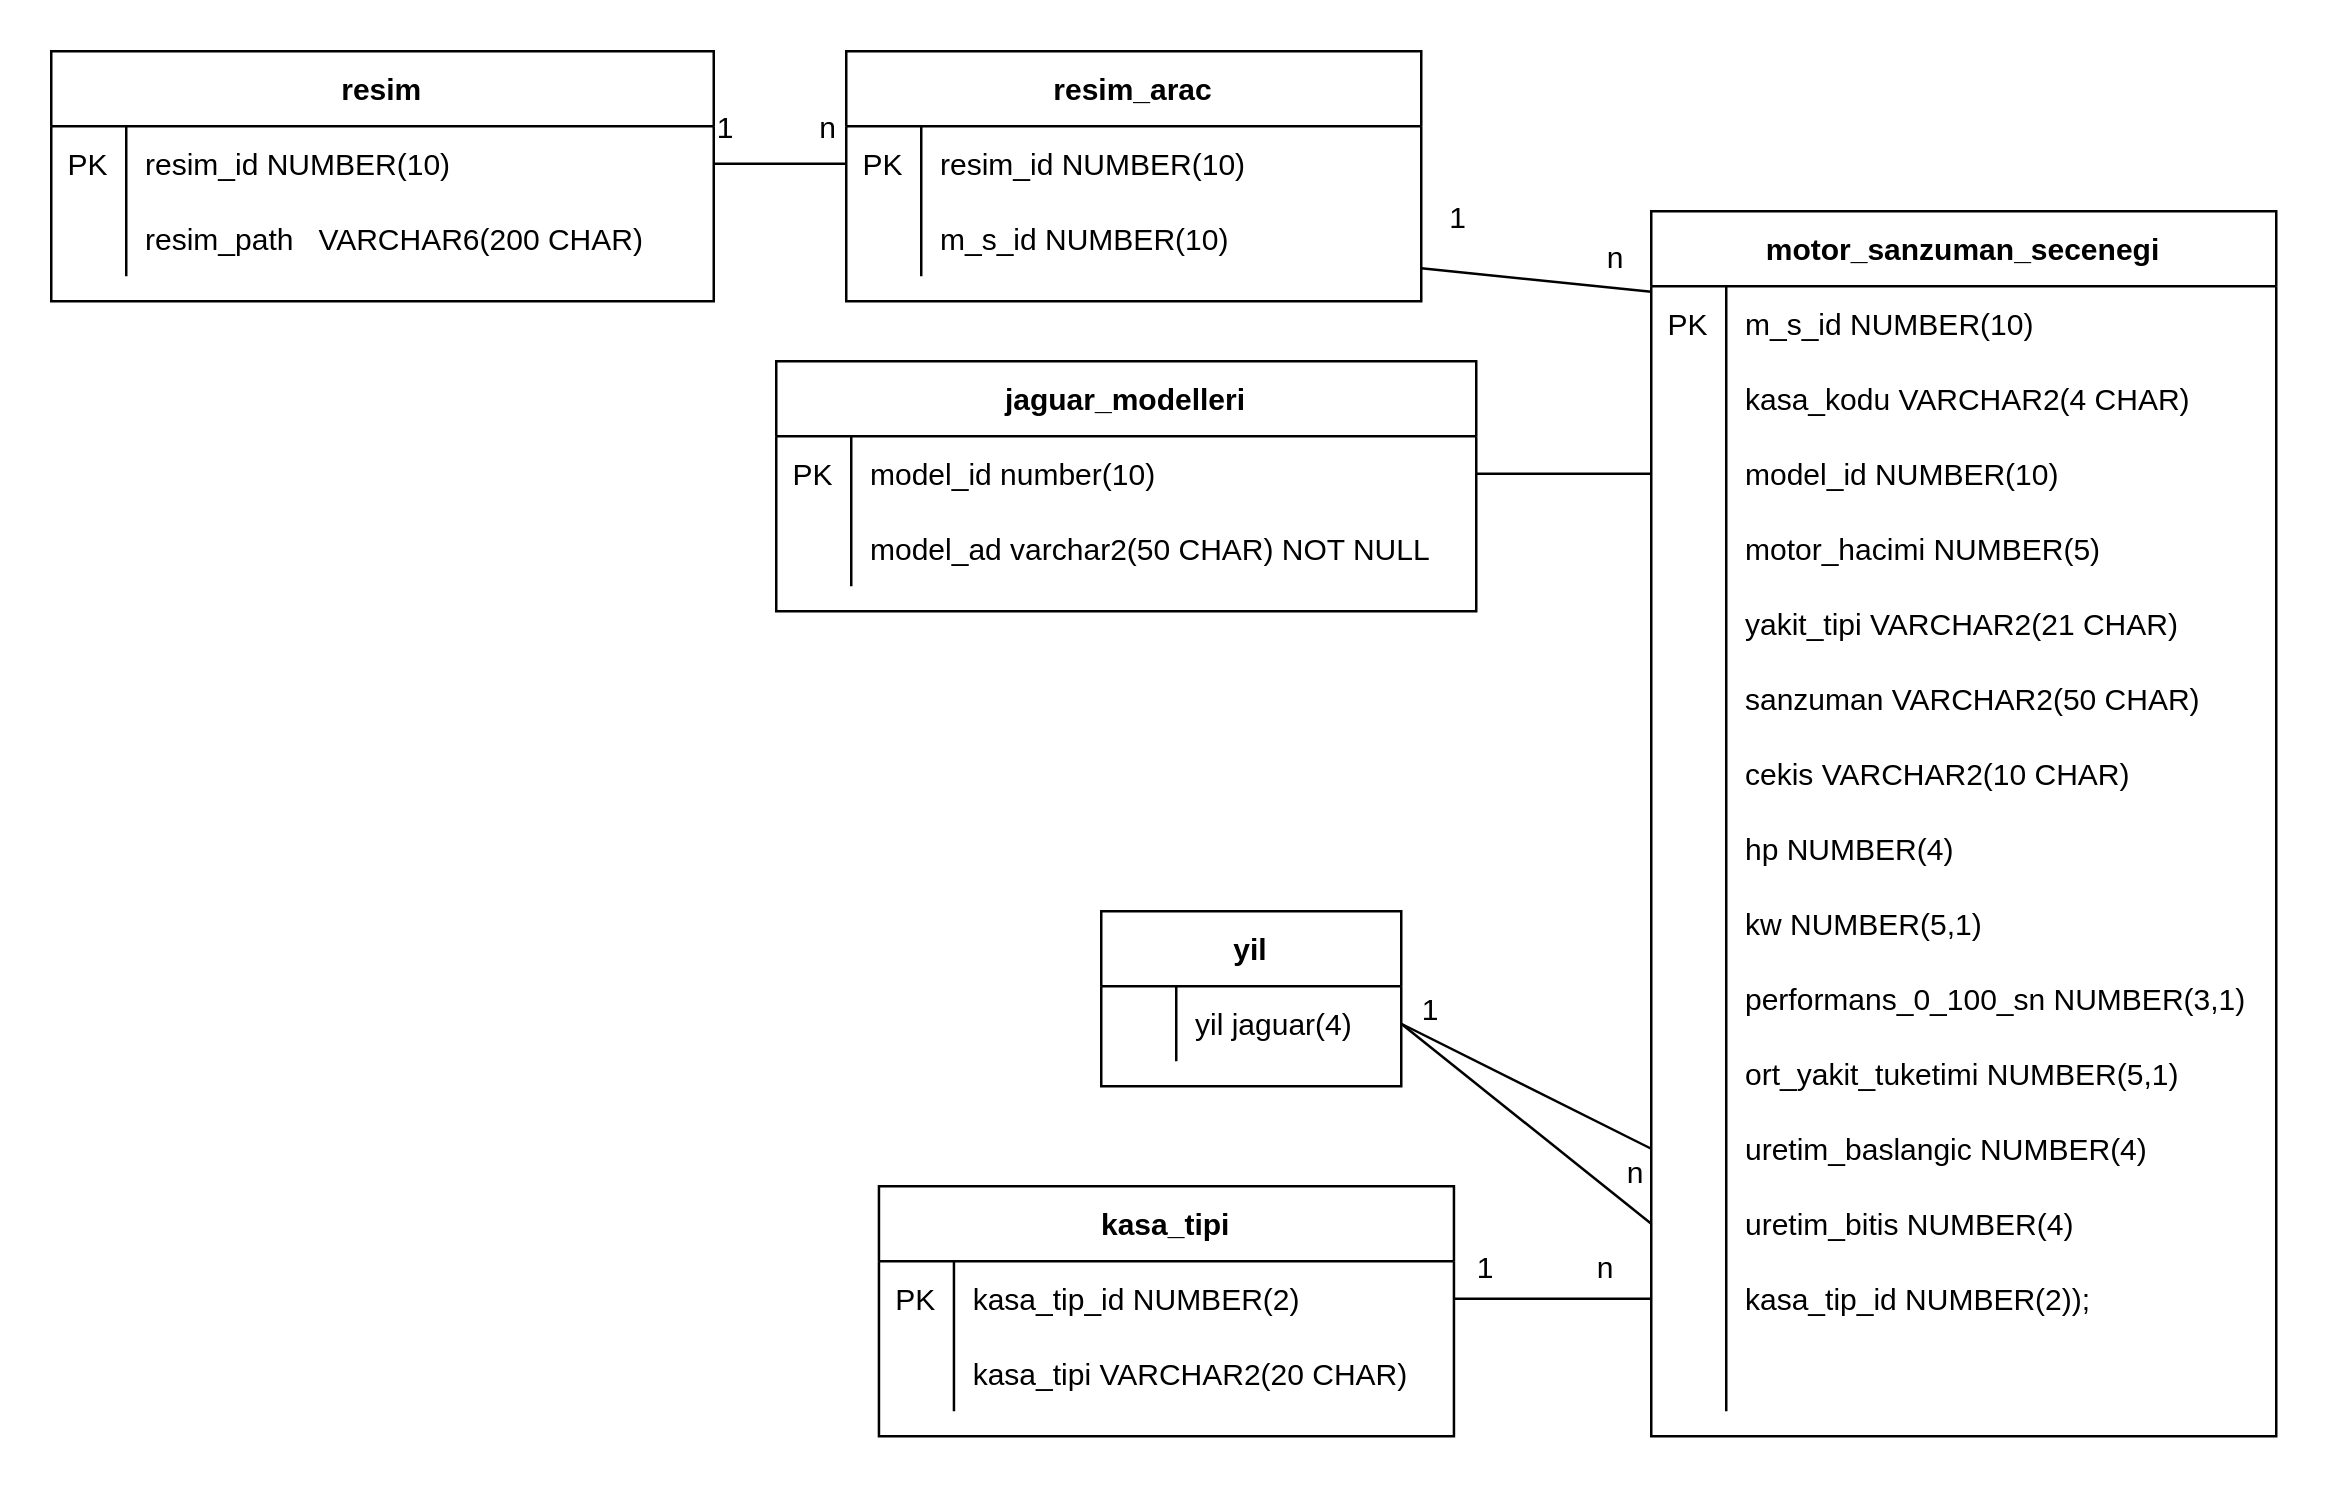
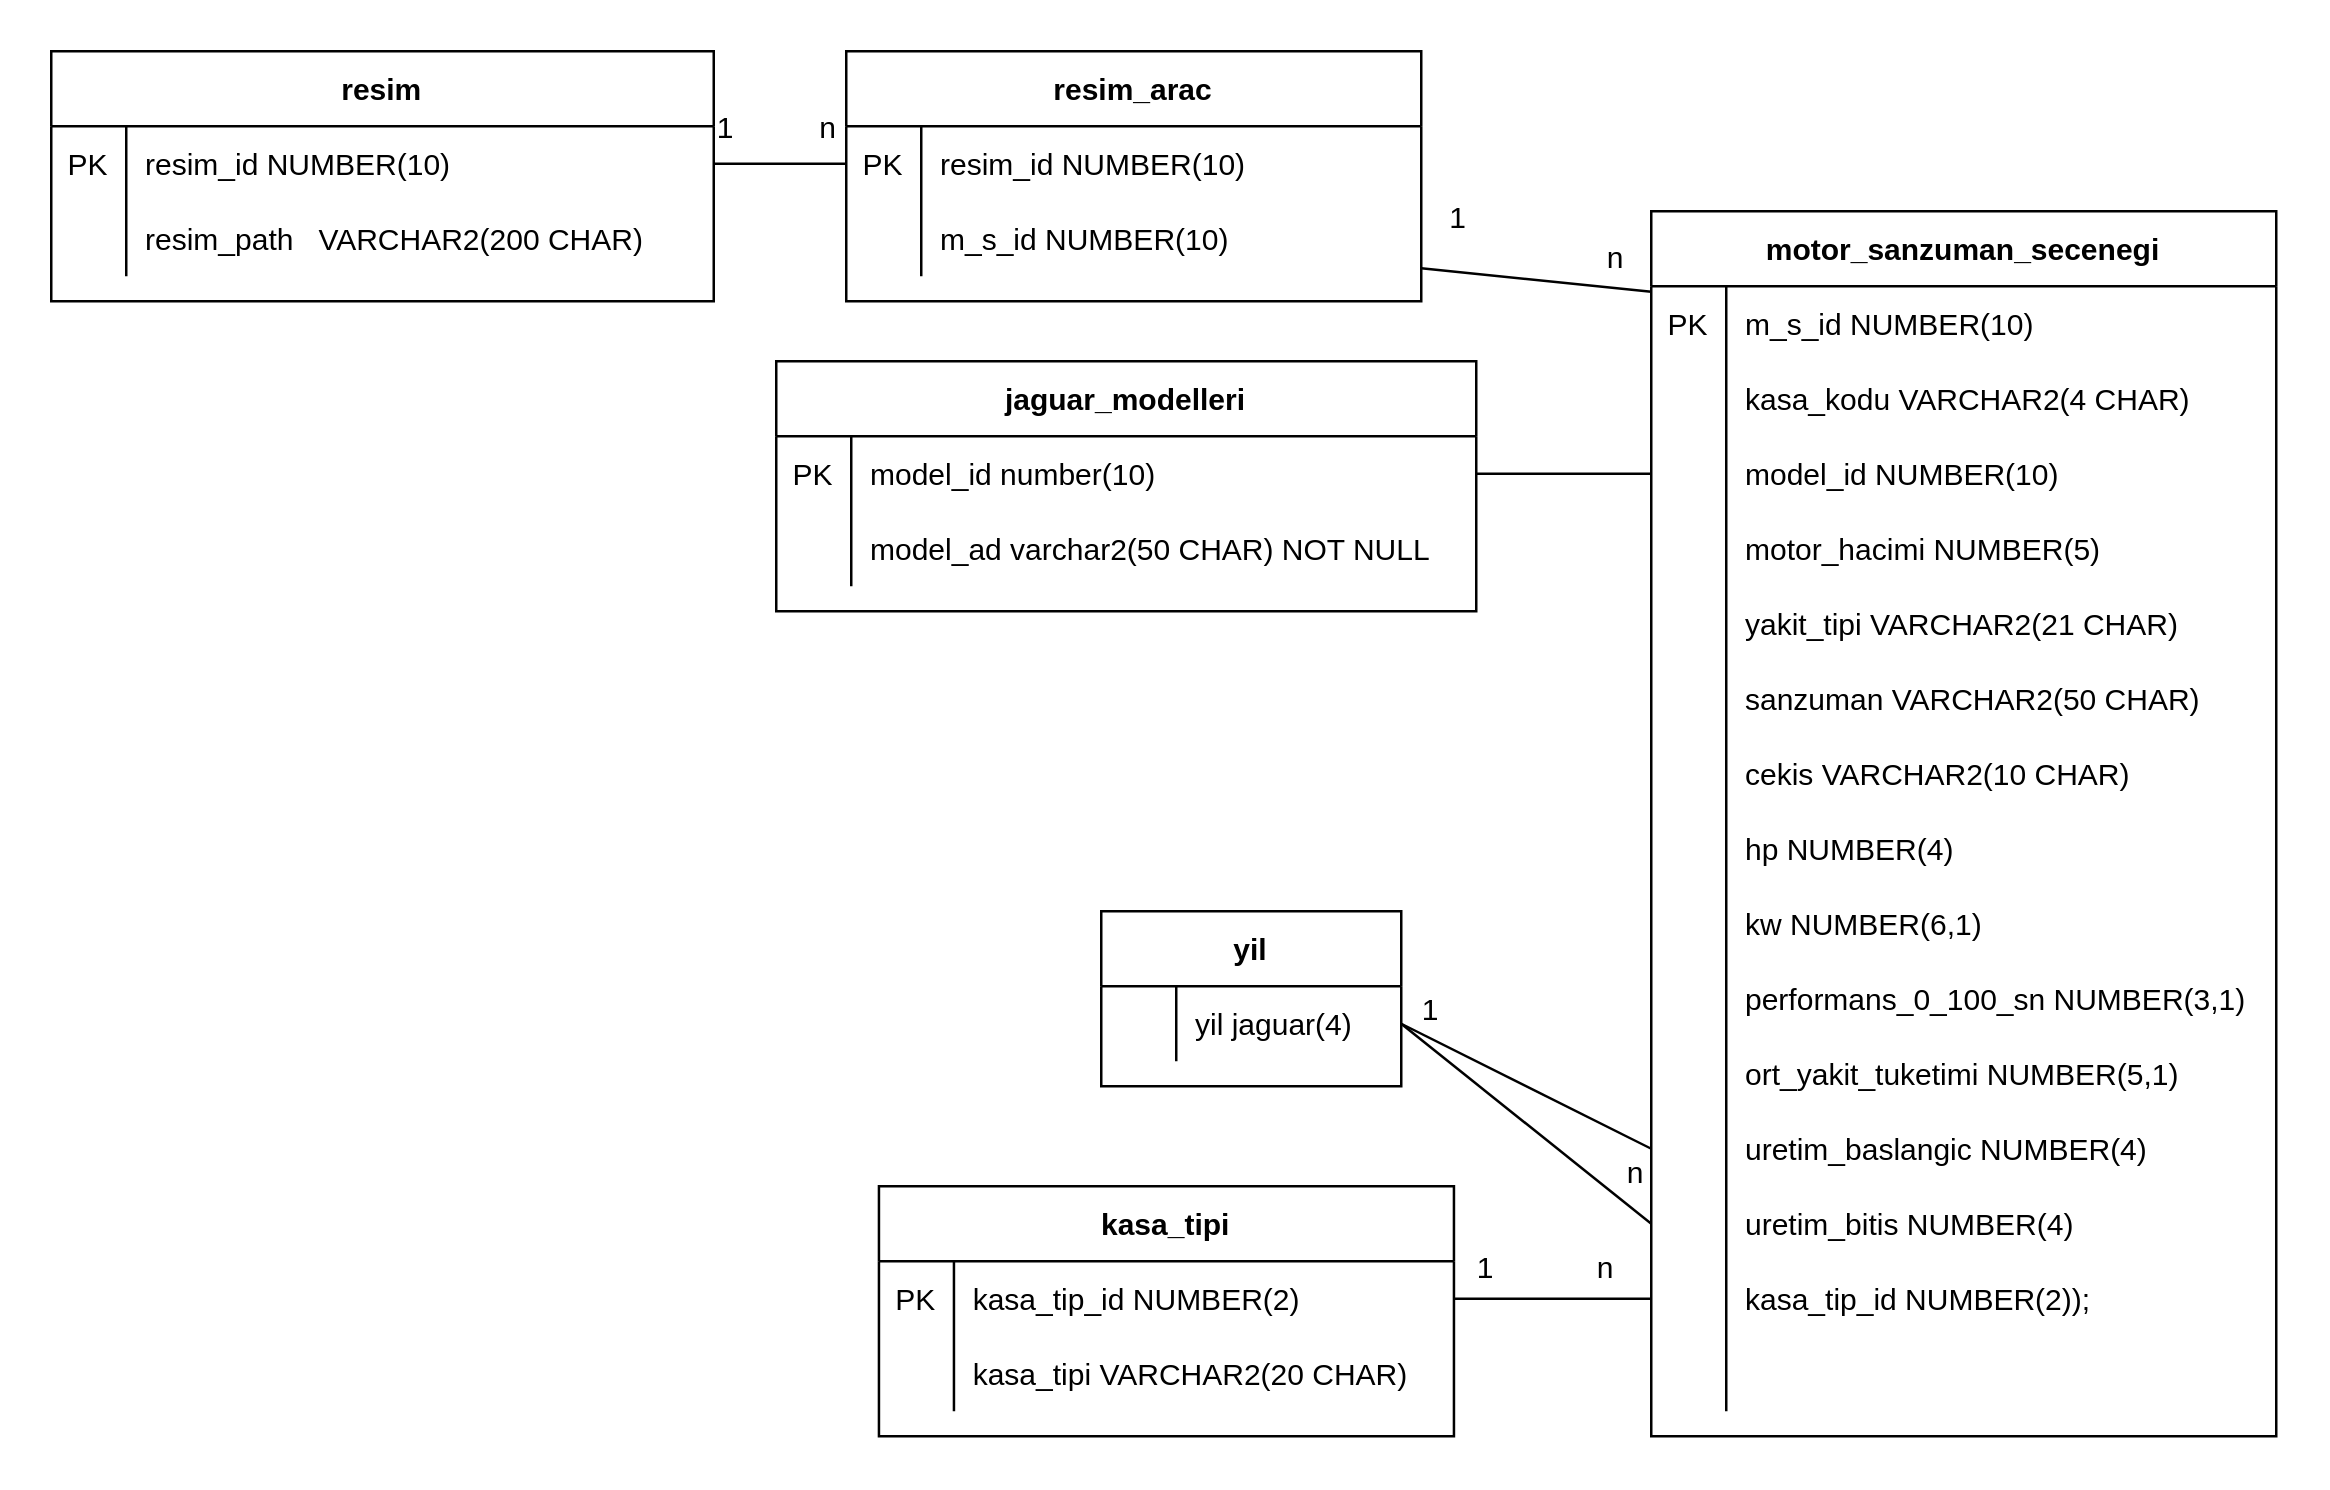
node "resim_path VARCHAR6(200 CHAR)": label "resim_path VARCHAR6(200 CHAR)" -> "resim_path VARCHAR2(200 CHAR)"
node "kw NUMBER(5,1)": label "kw NUMBER(5,1)" -> "kw NUMBER(6,1)"
